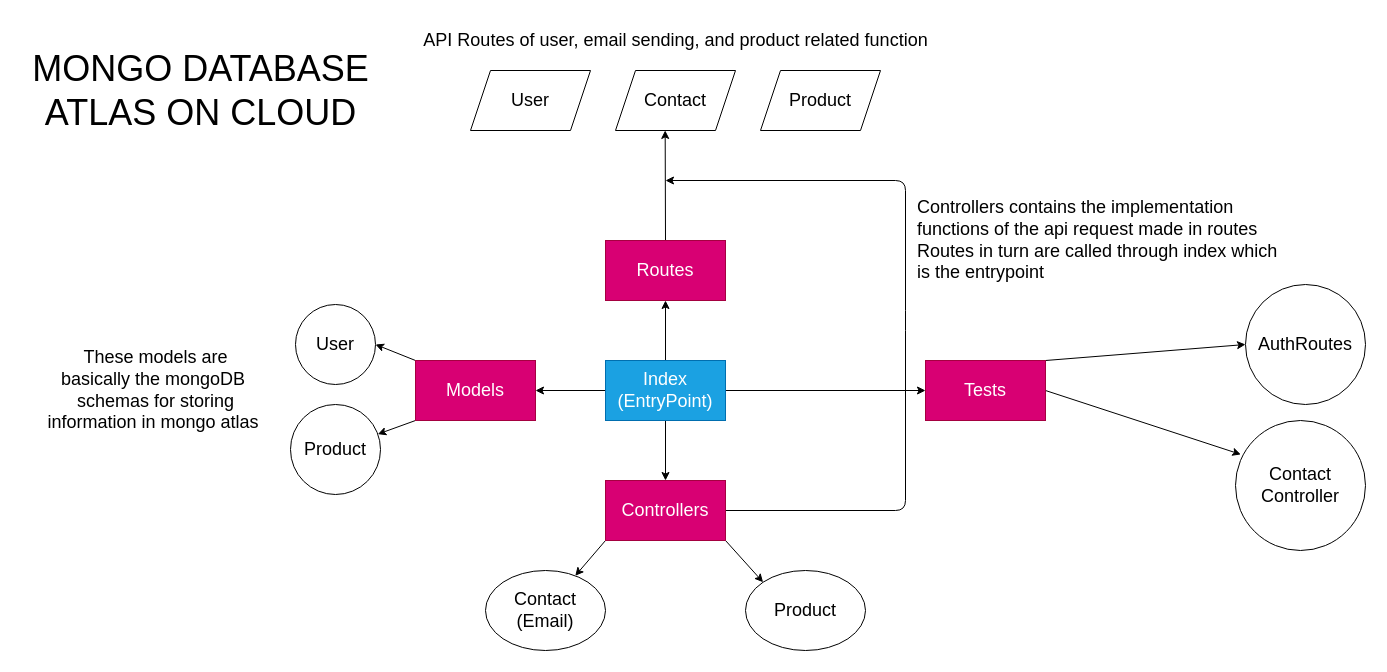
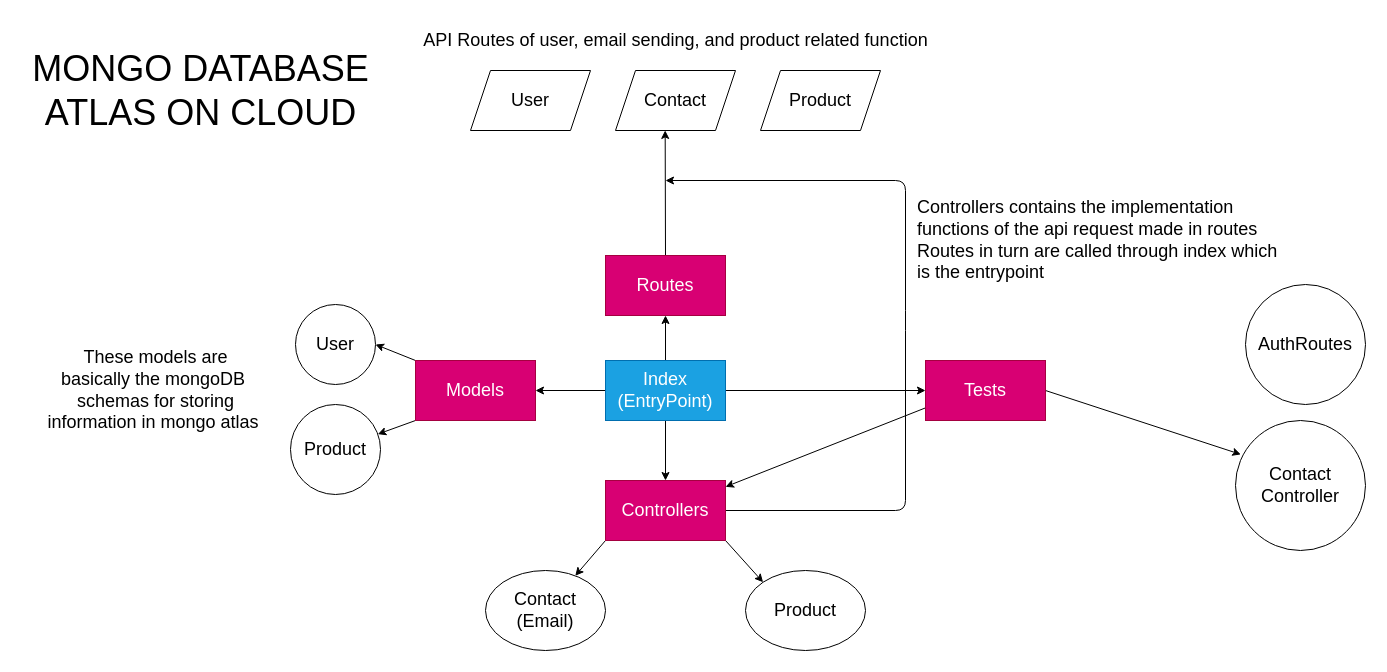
node "Routes": moved (666, 271) -> (666, 286)
edge "Tests" -> "AuthRoutes": now "Tests" -> "Controllers"
